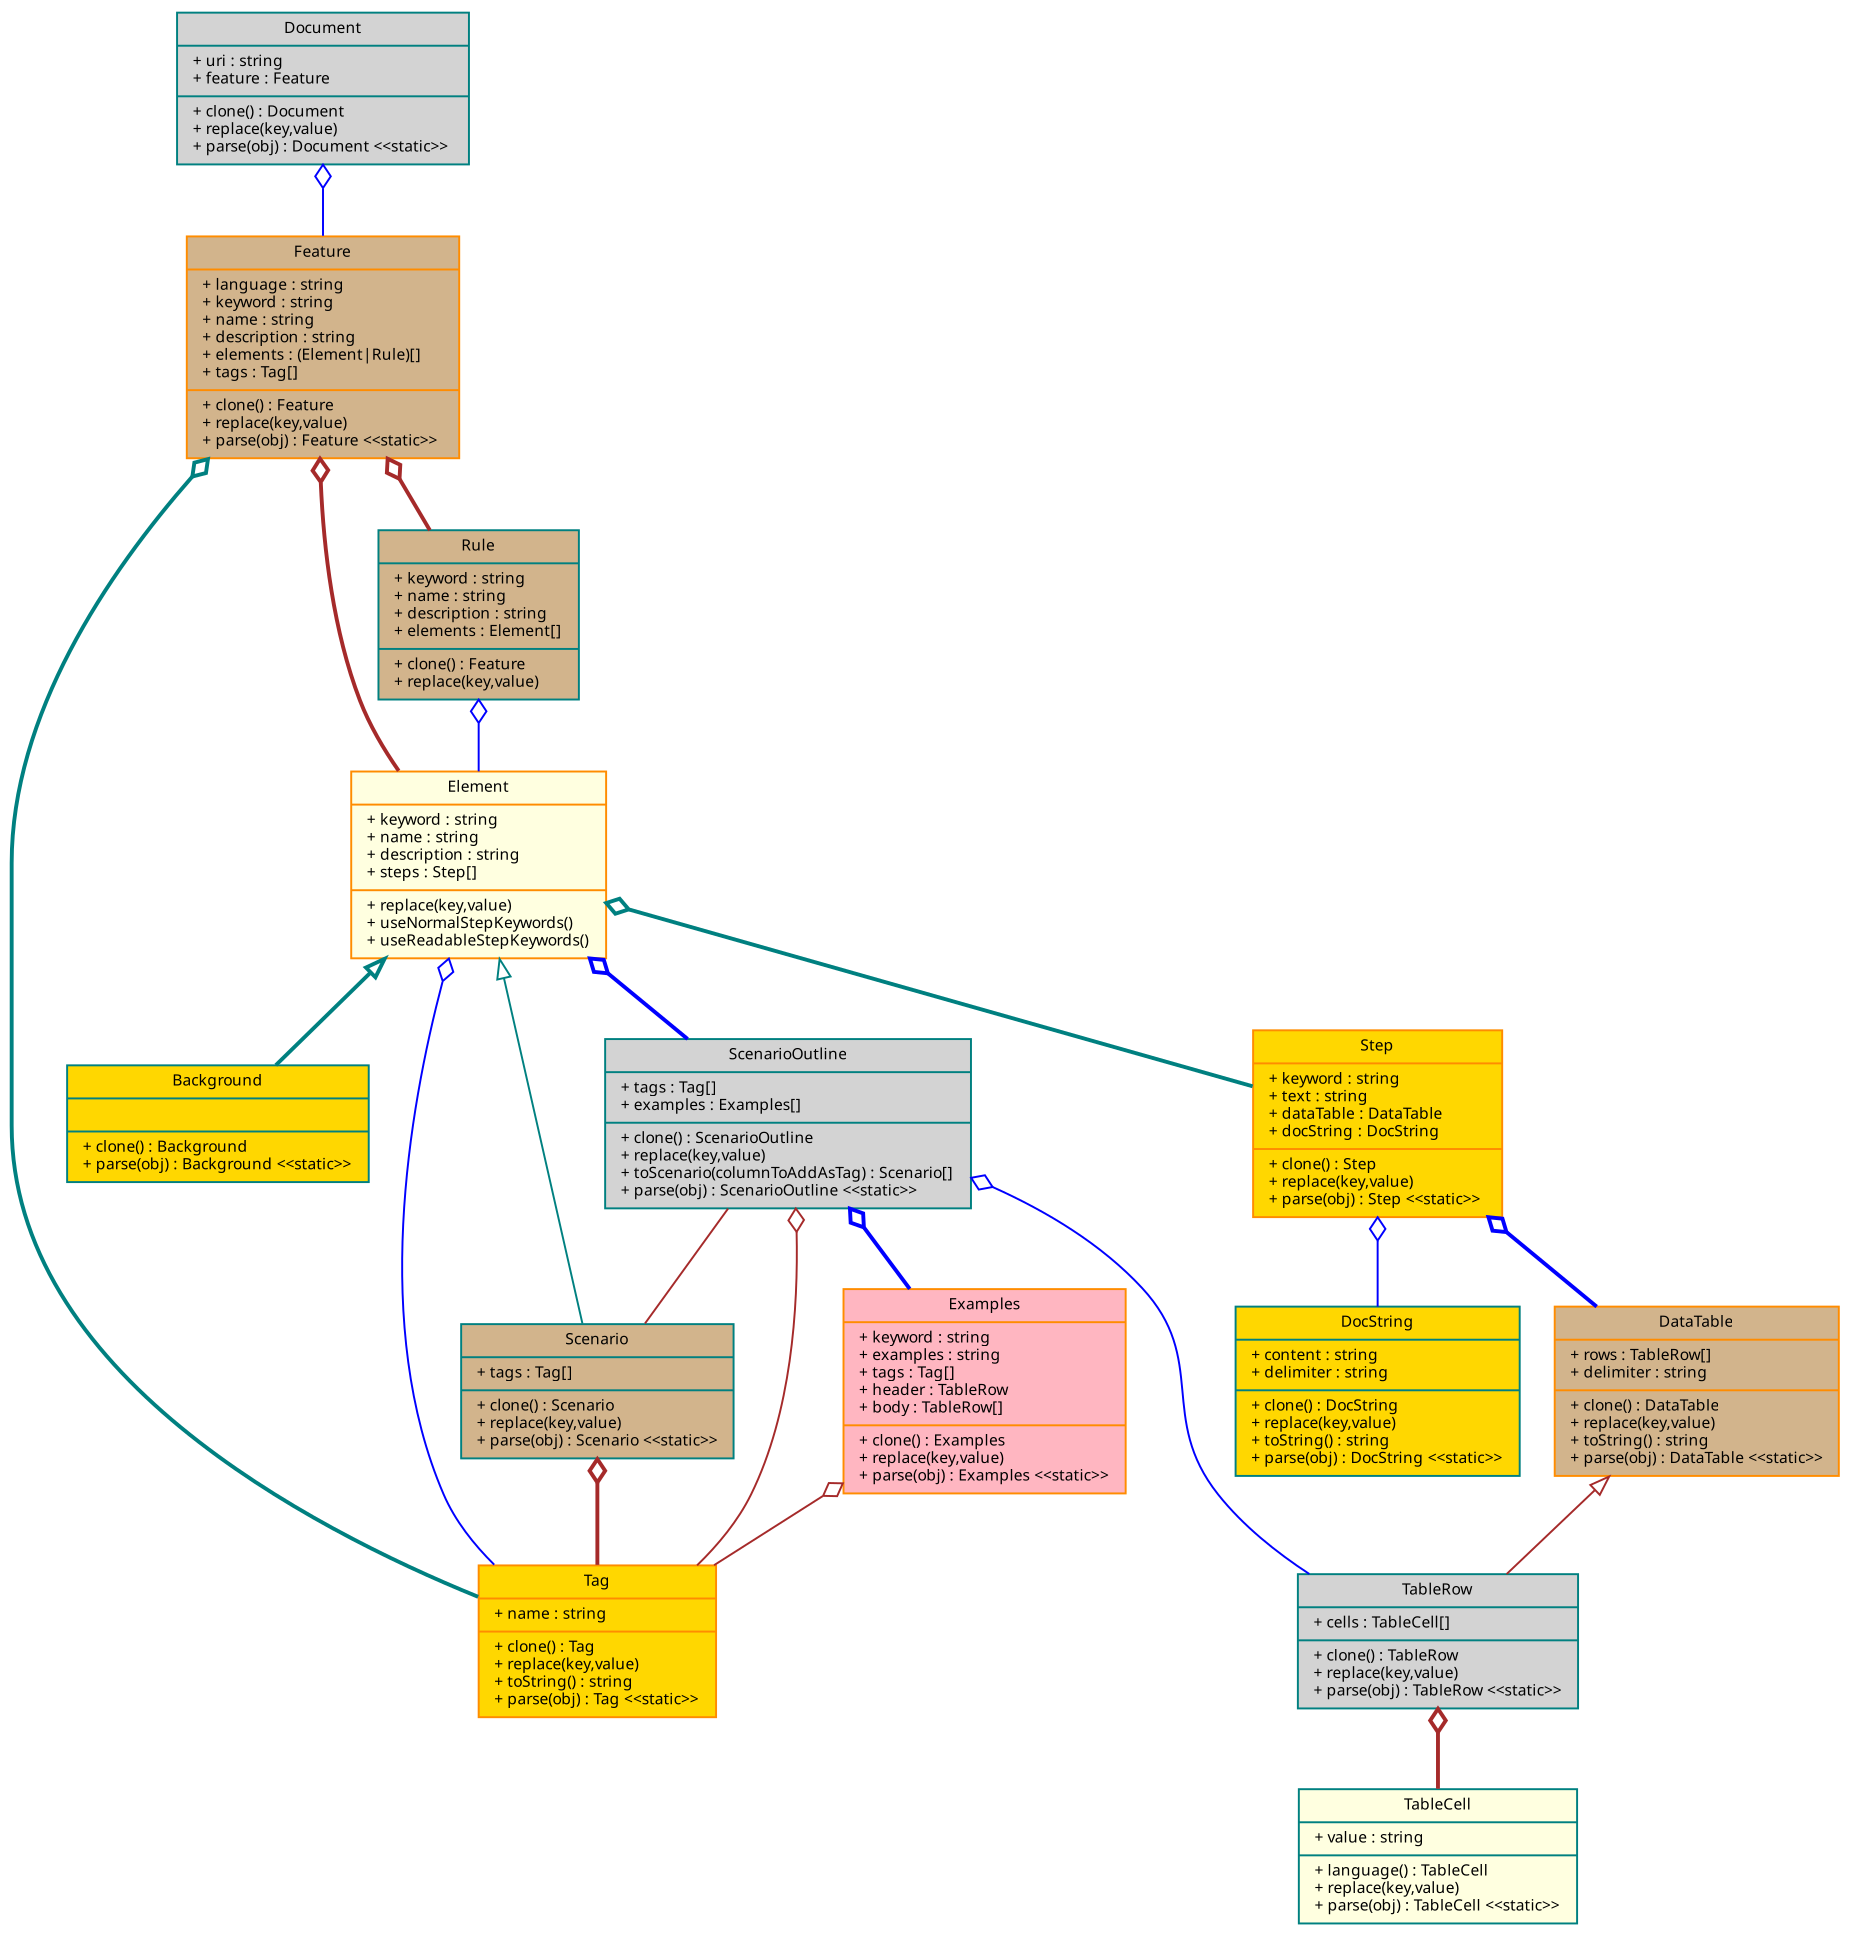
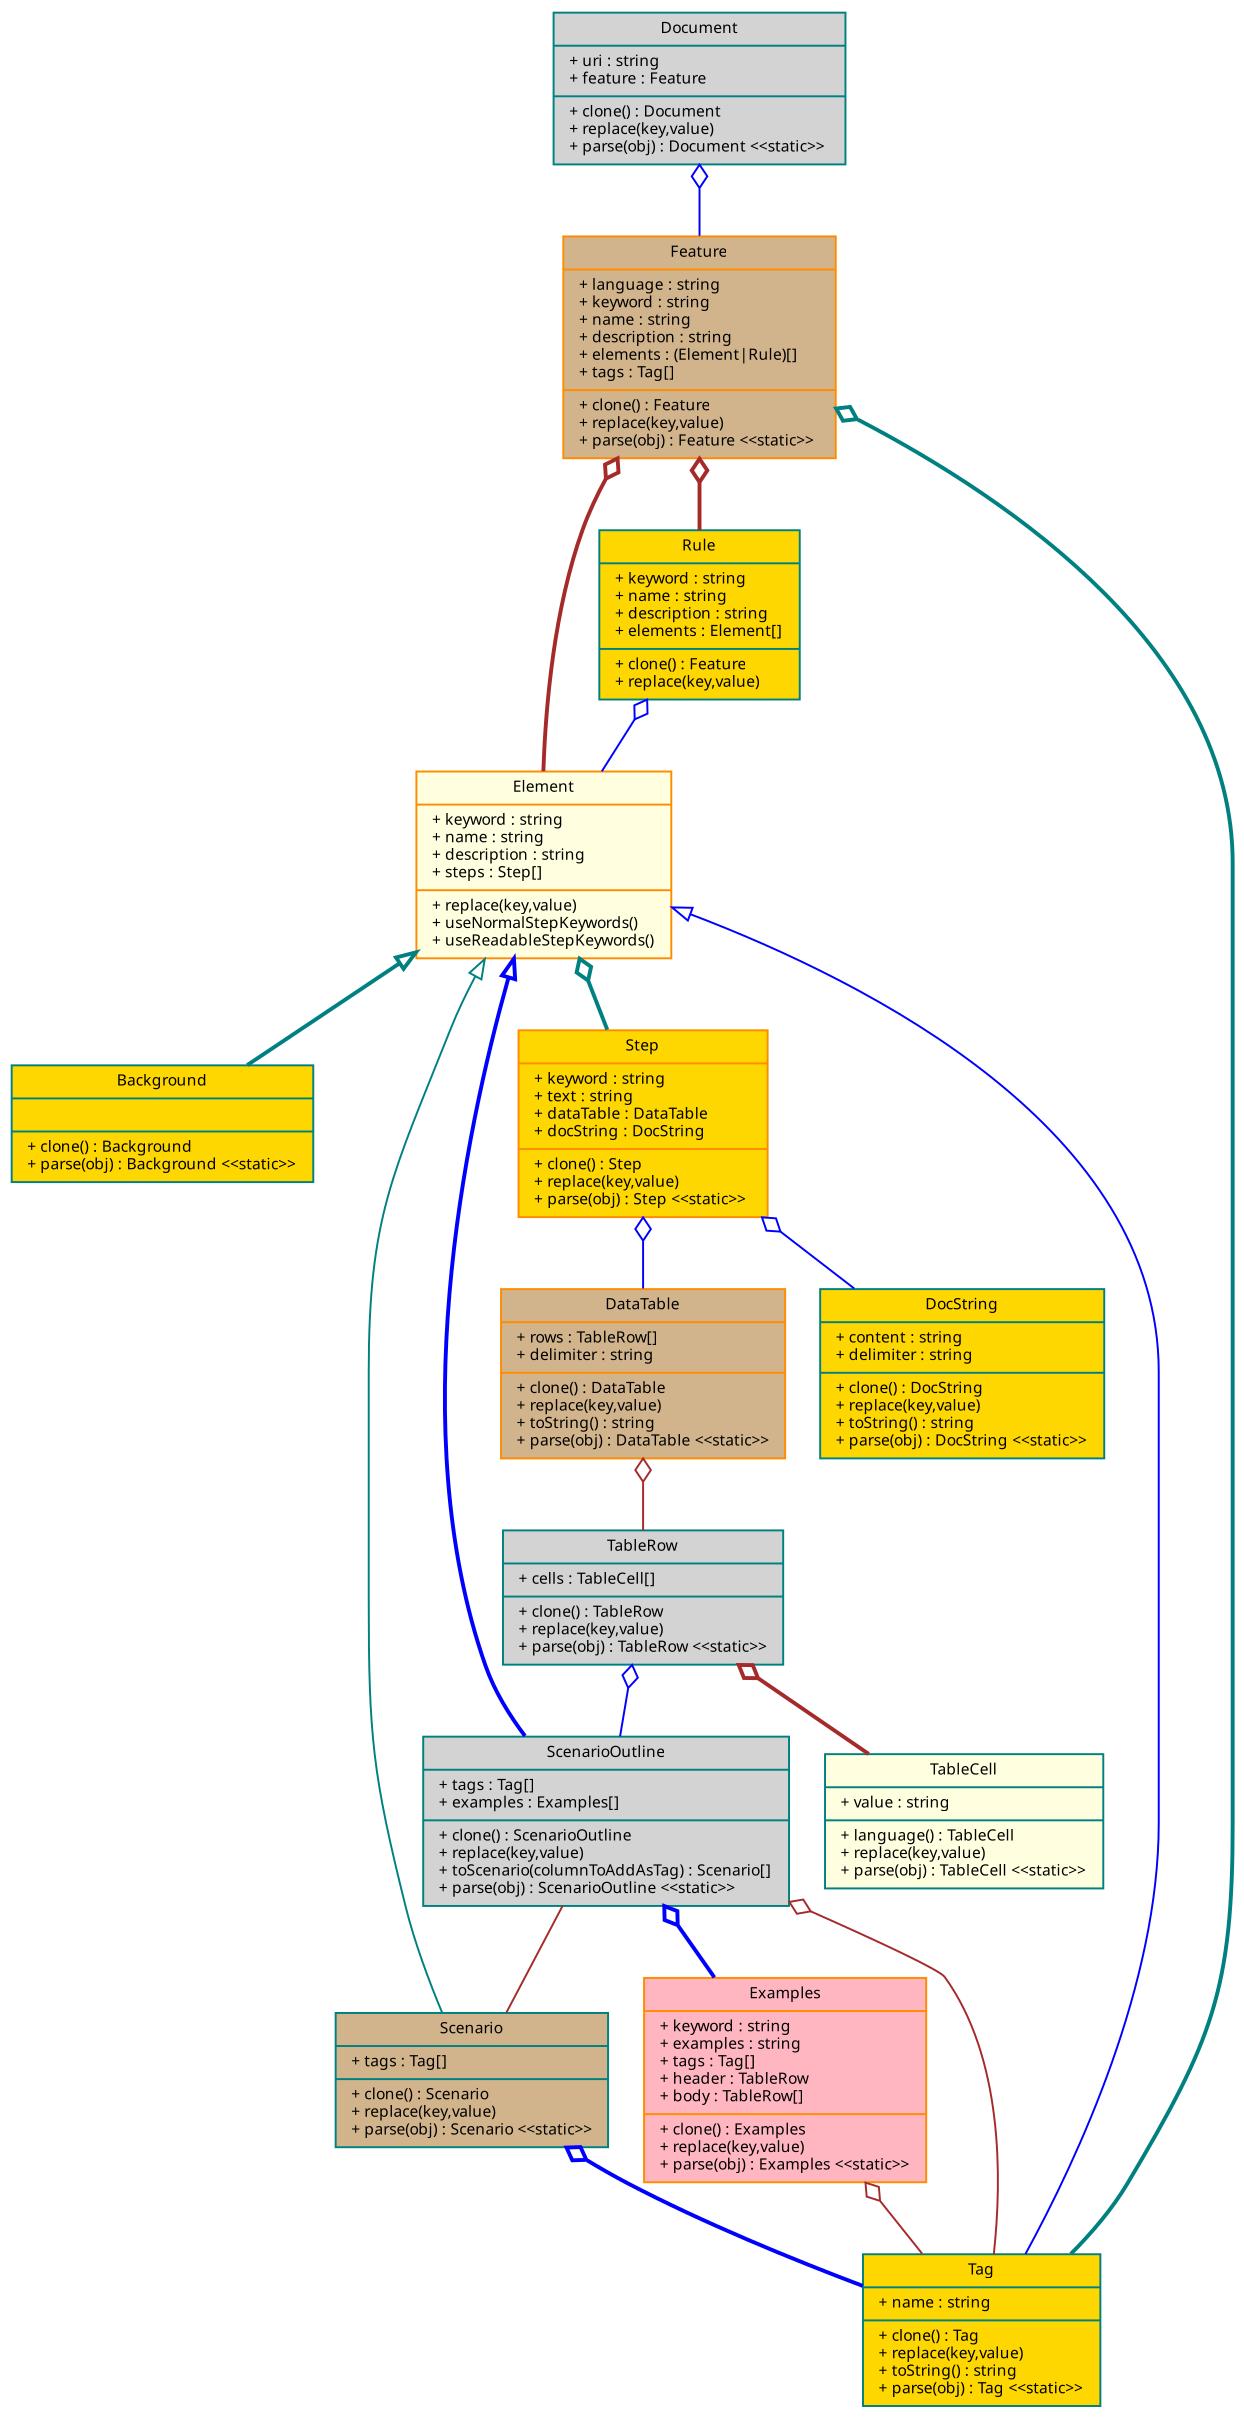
node "Rule": fillcolor tan -> gold
edge "ScenarioOutline" -> "Element": arrowhead odiamond -> empty
edge "DataTable" -> "Step": style bold -> solid
edge "Tag" -> "Element": arrowhead odiamond -> empty
edge "TableRow" -> "ScenarioOutline": reversed
edge "Tag" -> "Scenario": color brown -> blue
edge "TableRow" -> "DataTable": arrowhead empty -> odiamond
node "Tag": color darkorange -> teal
